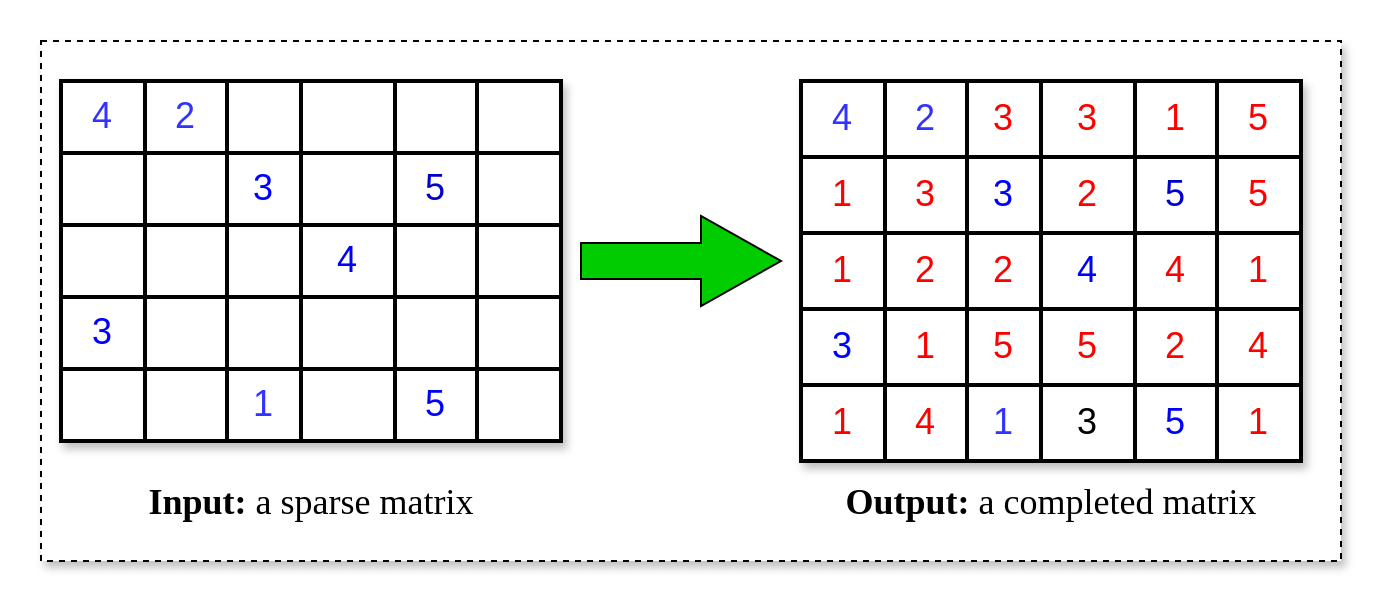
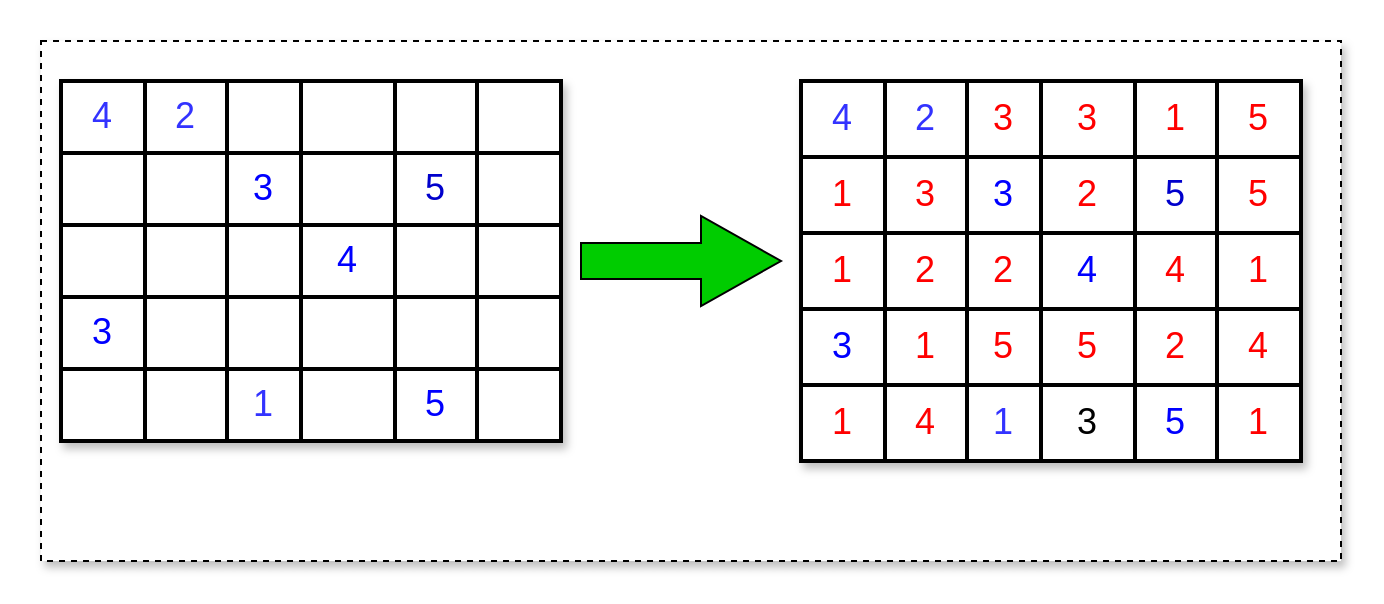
node "Input: a sparse matrix": removed
node "Output: a completed matrix": removed
